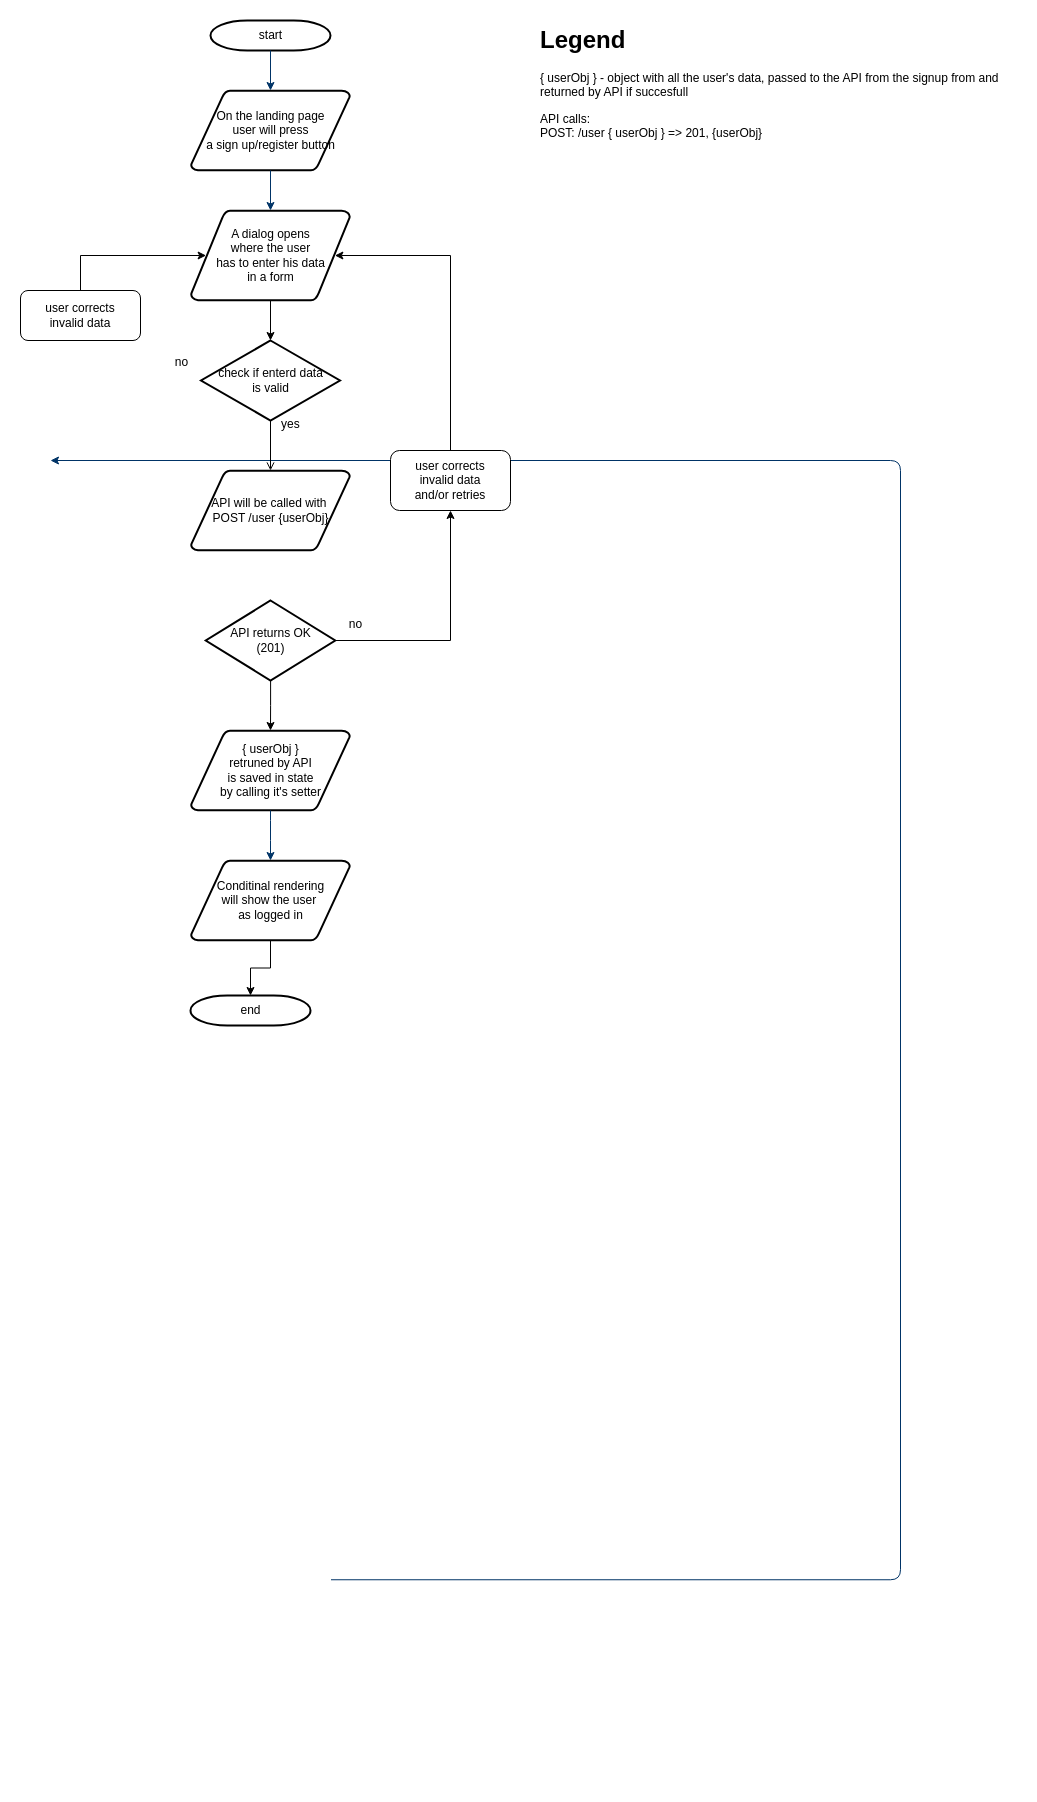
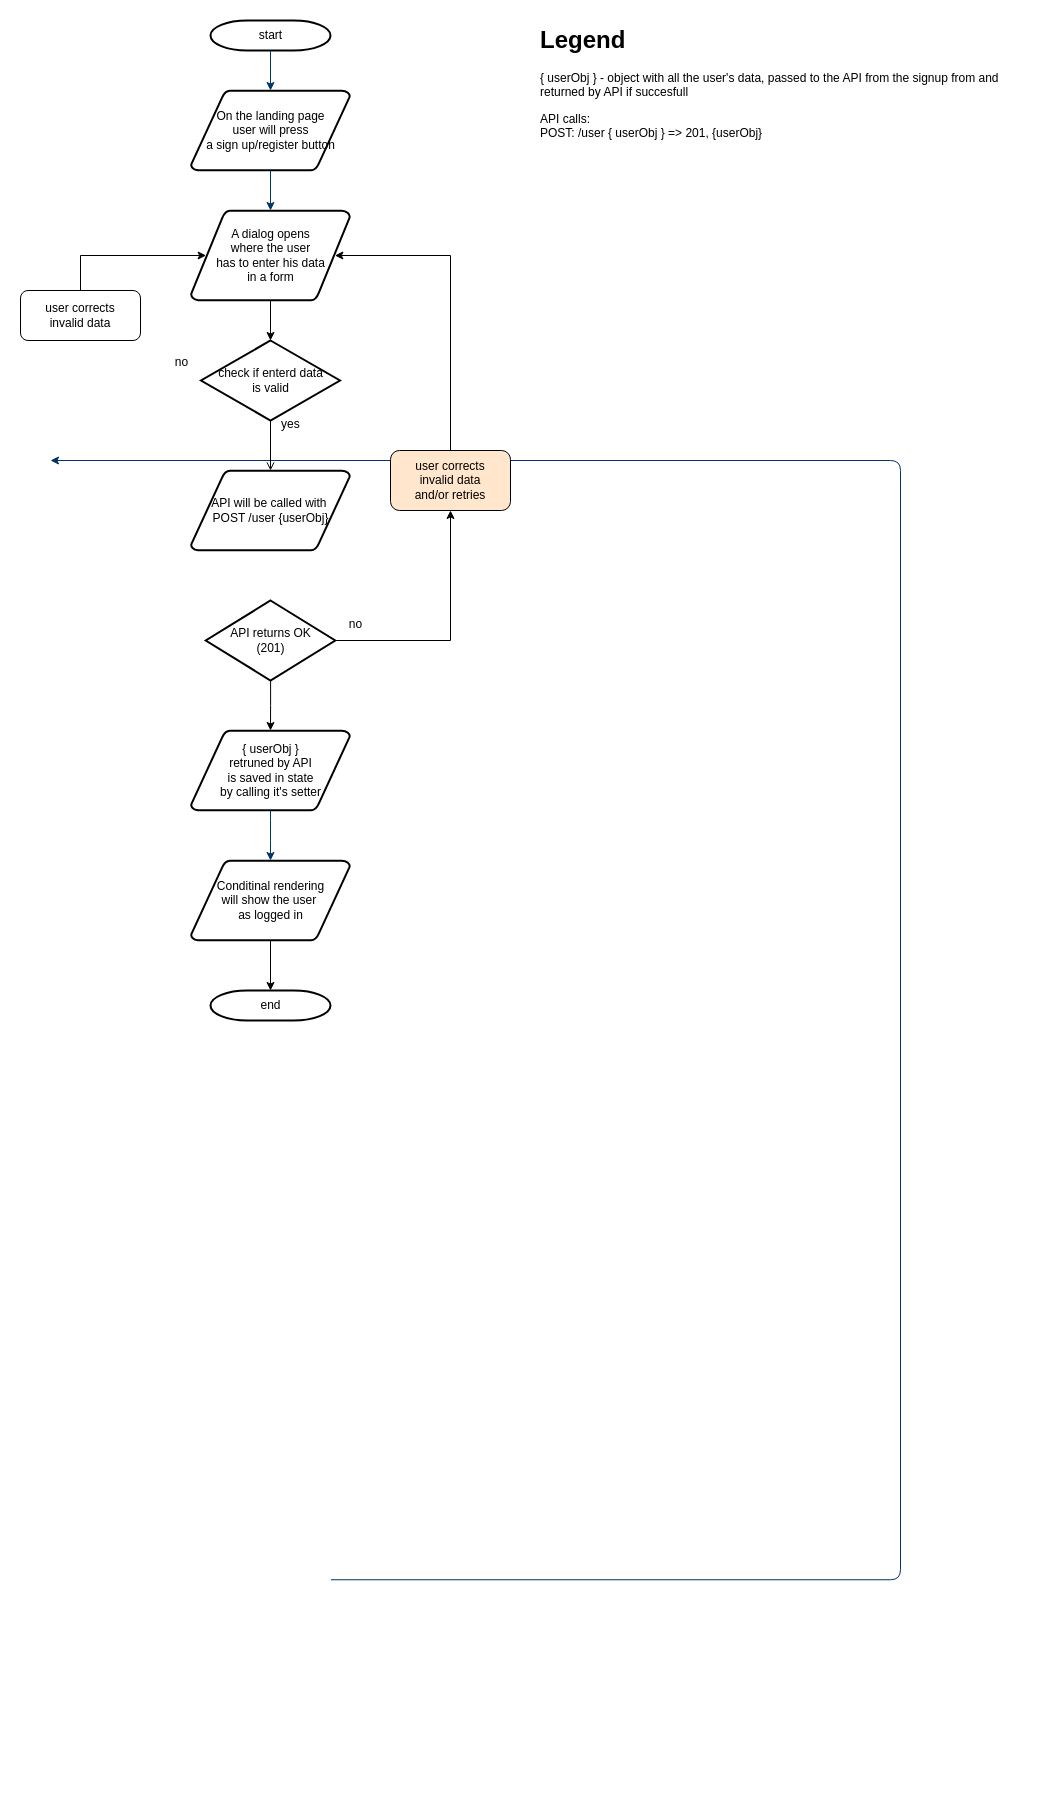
node "user corrects invalid data and/or retries": fillcolor #ffffff -> #ffe6cc
node "end": moved (251, 1011) -> (271, 1006)
